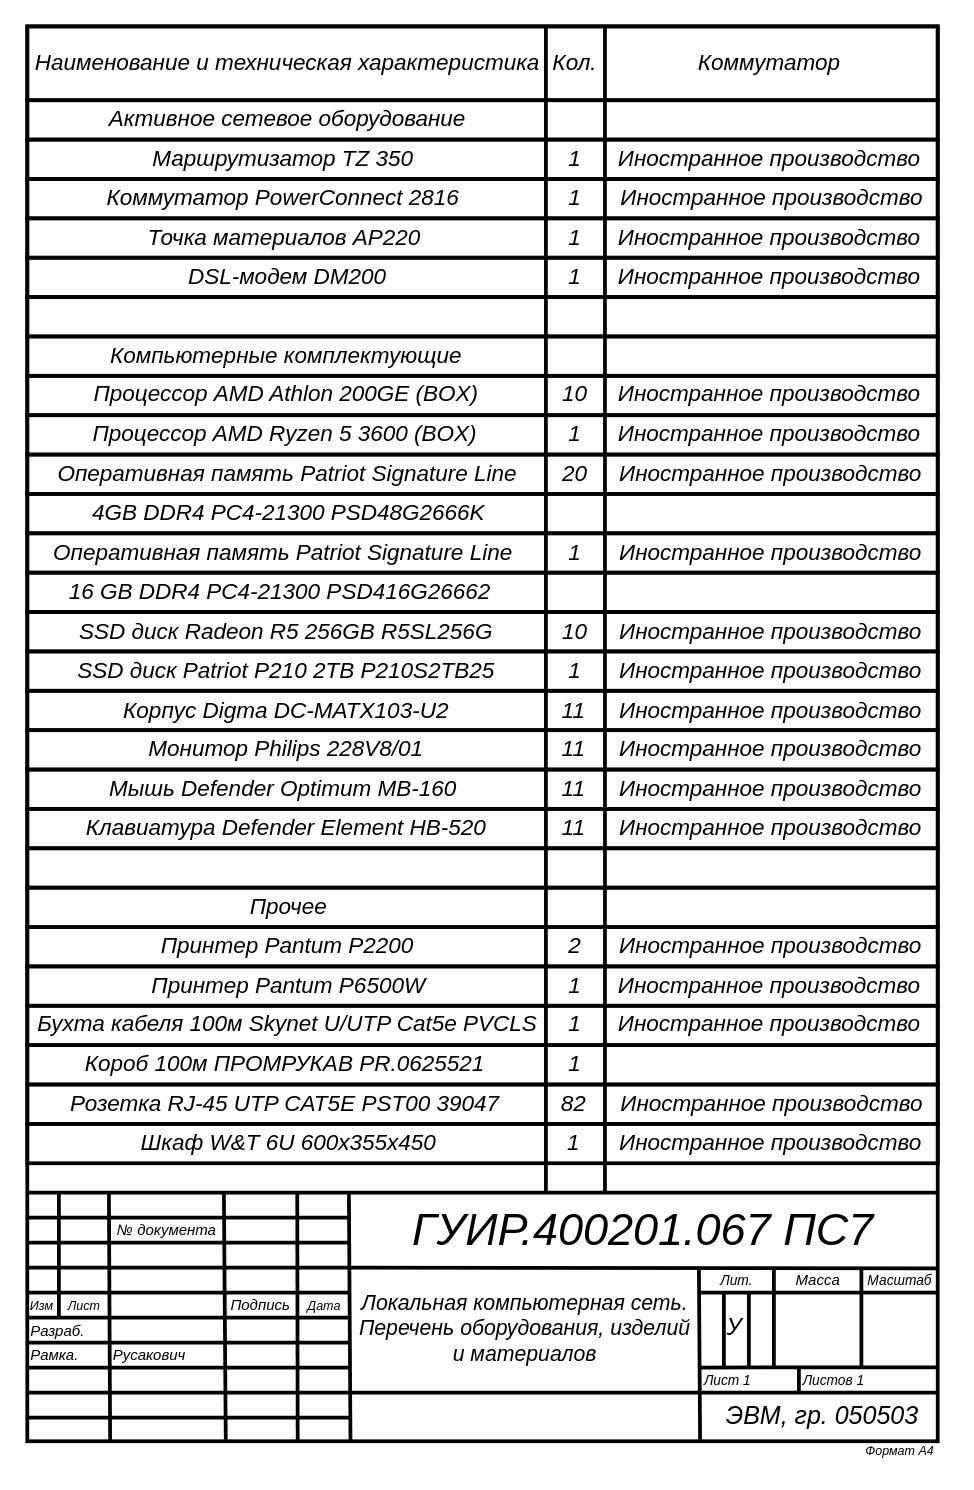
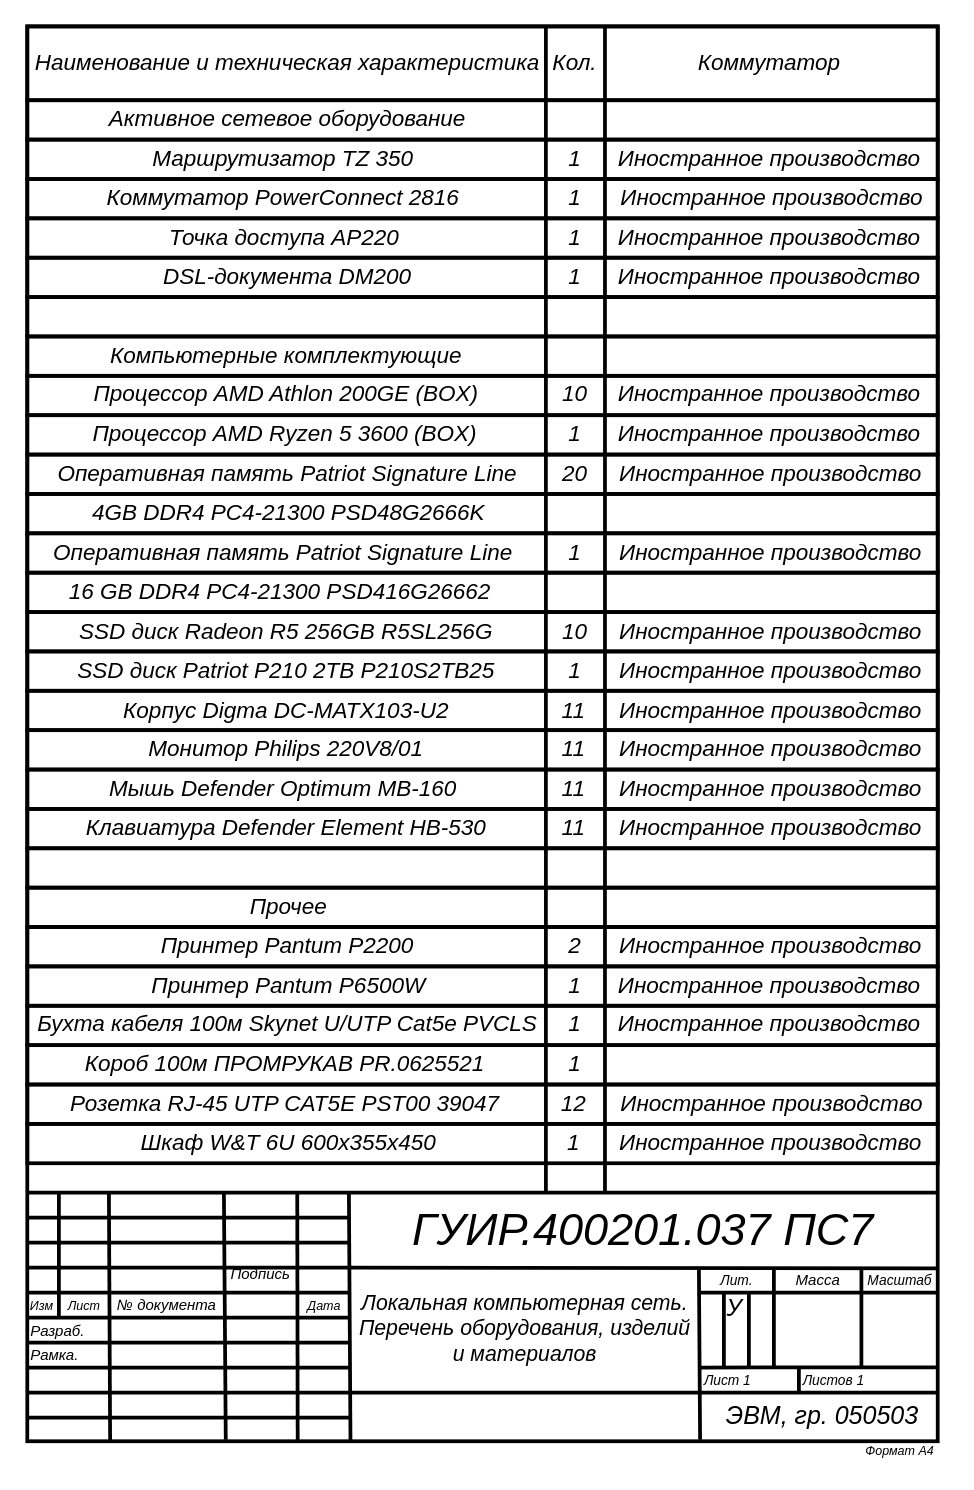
node "Точка материалов AP220": label "Точка материалов AP220" -> "Точка доступа AP220"
node "DSL-модем DM200": label "DSL-модем DM200" -> "DSL-документа DM200"
node "Монитор Philips 228V8/01": label "Монитор Philips 228V8/01" -> "Монитор Philips 220V8/01"
node "Клавиатура Defender Element HB-520": label "Клавиатура Defender Element HB-520" -> "Клавиатура Defender Element HB-530"
node "82": label "82" -> "12"
node "ГУИР.400201.067 ПС7": label "ГУИР.400201.067 ПС7" -> "ГУИР.400201.037 ПС7"
node "№ документа": moved (166, 1230) -> (166, 1305)
node "Подпись": moved (260, 1305) -> (260, 1274)
node "У": moved (738, 1328) -> (738, 1309)
node "Русакович": removed
